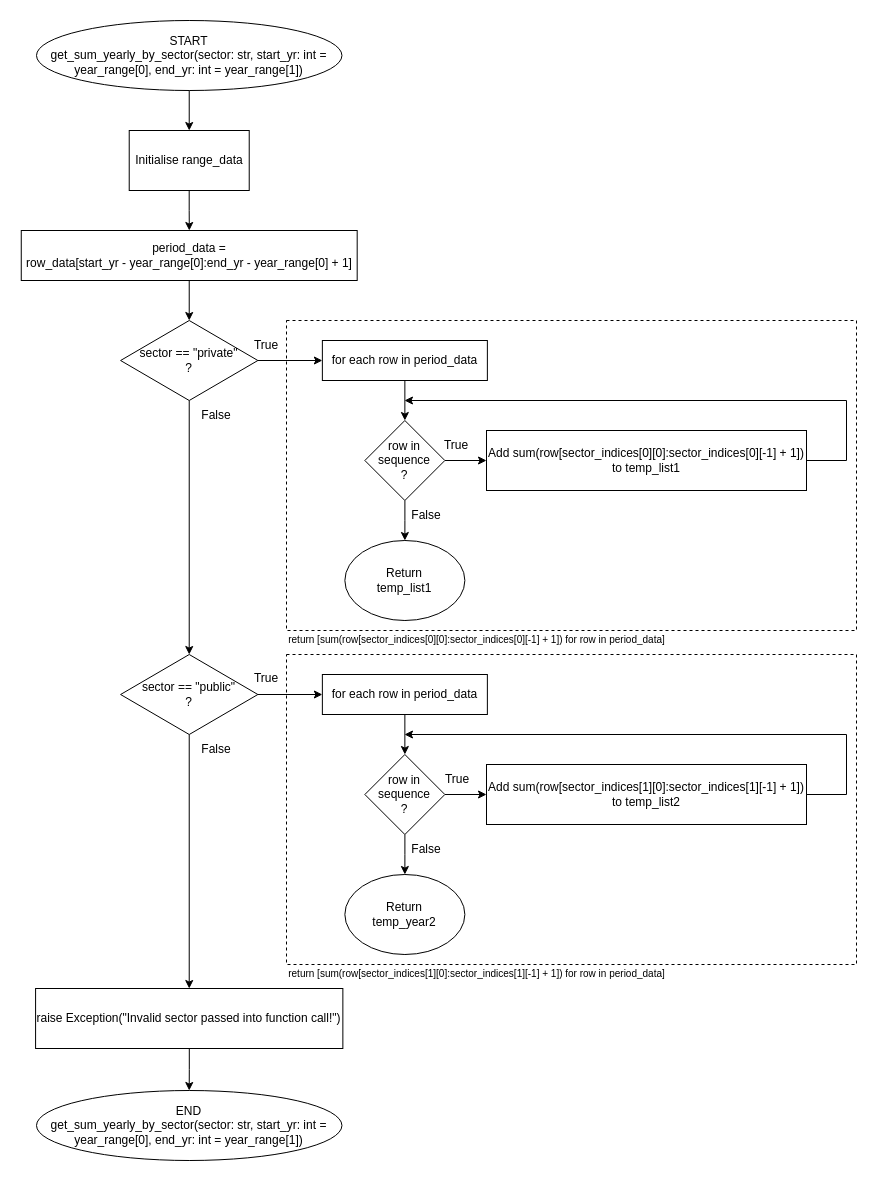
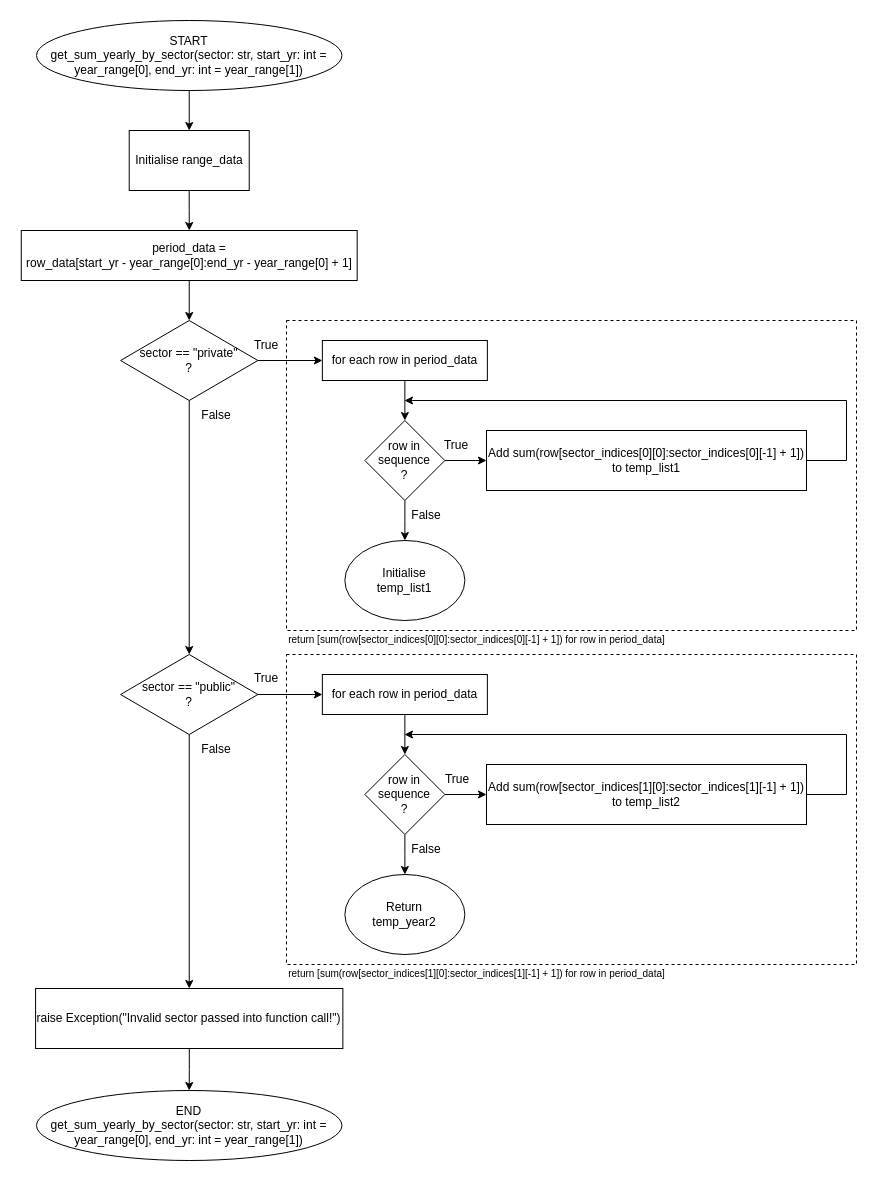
node "Return temp_list1": label "Return temp_list1" -> "Initialise temp_list1"
